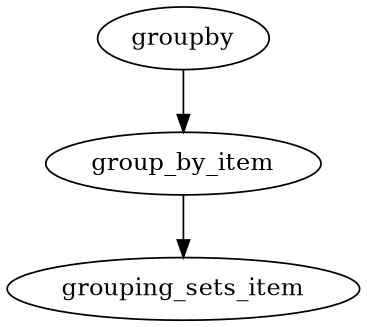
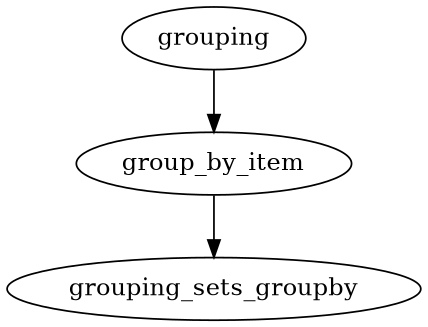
node "groupby": label "groupby" -> "grouping"
node "grouping_sets_item": label "grouping_sets_item" -> "grouping_sets_groupby"
